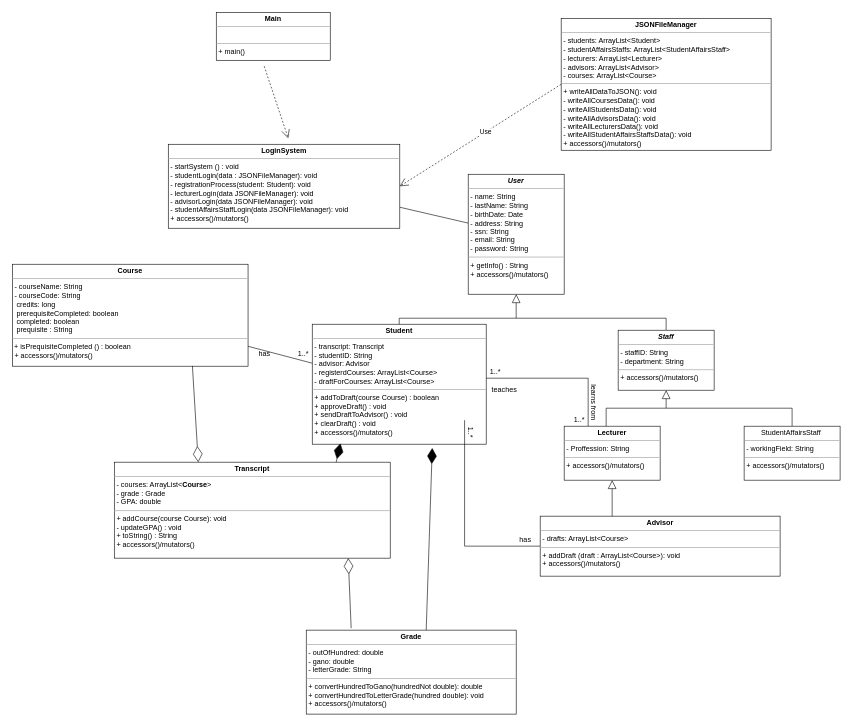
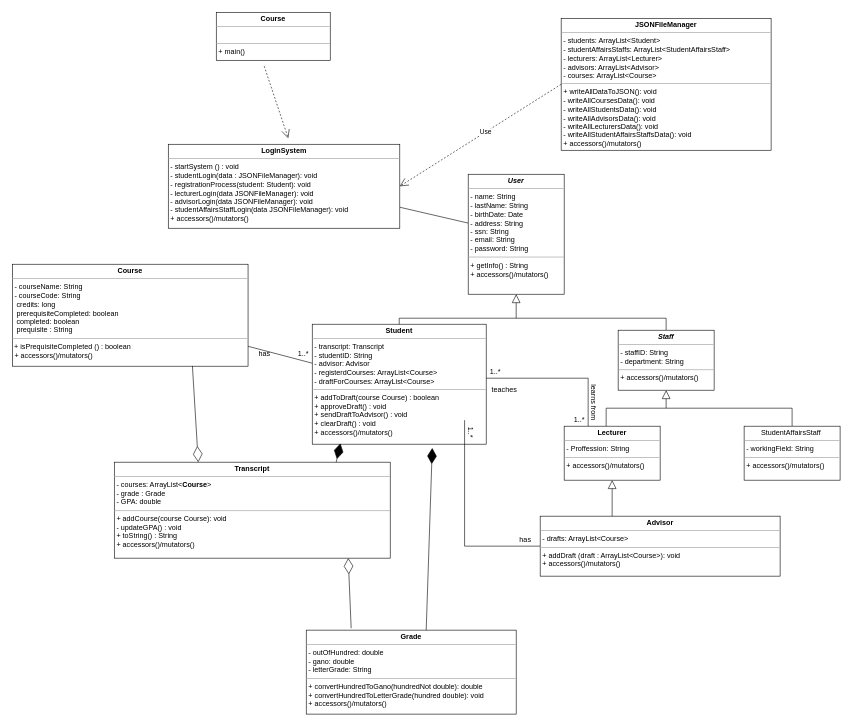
node "Main + main()": label "Main + main()" -> "Course + main()"
